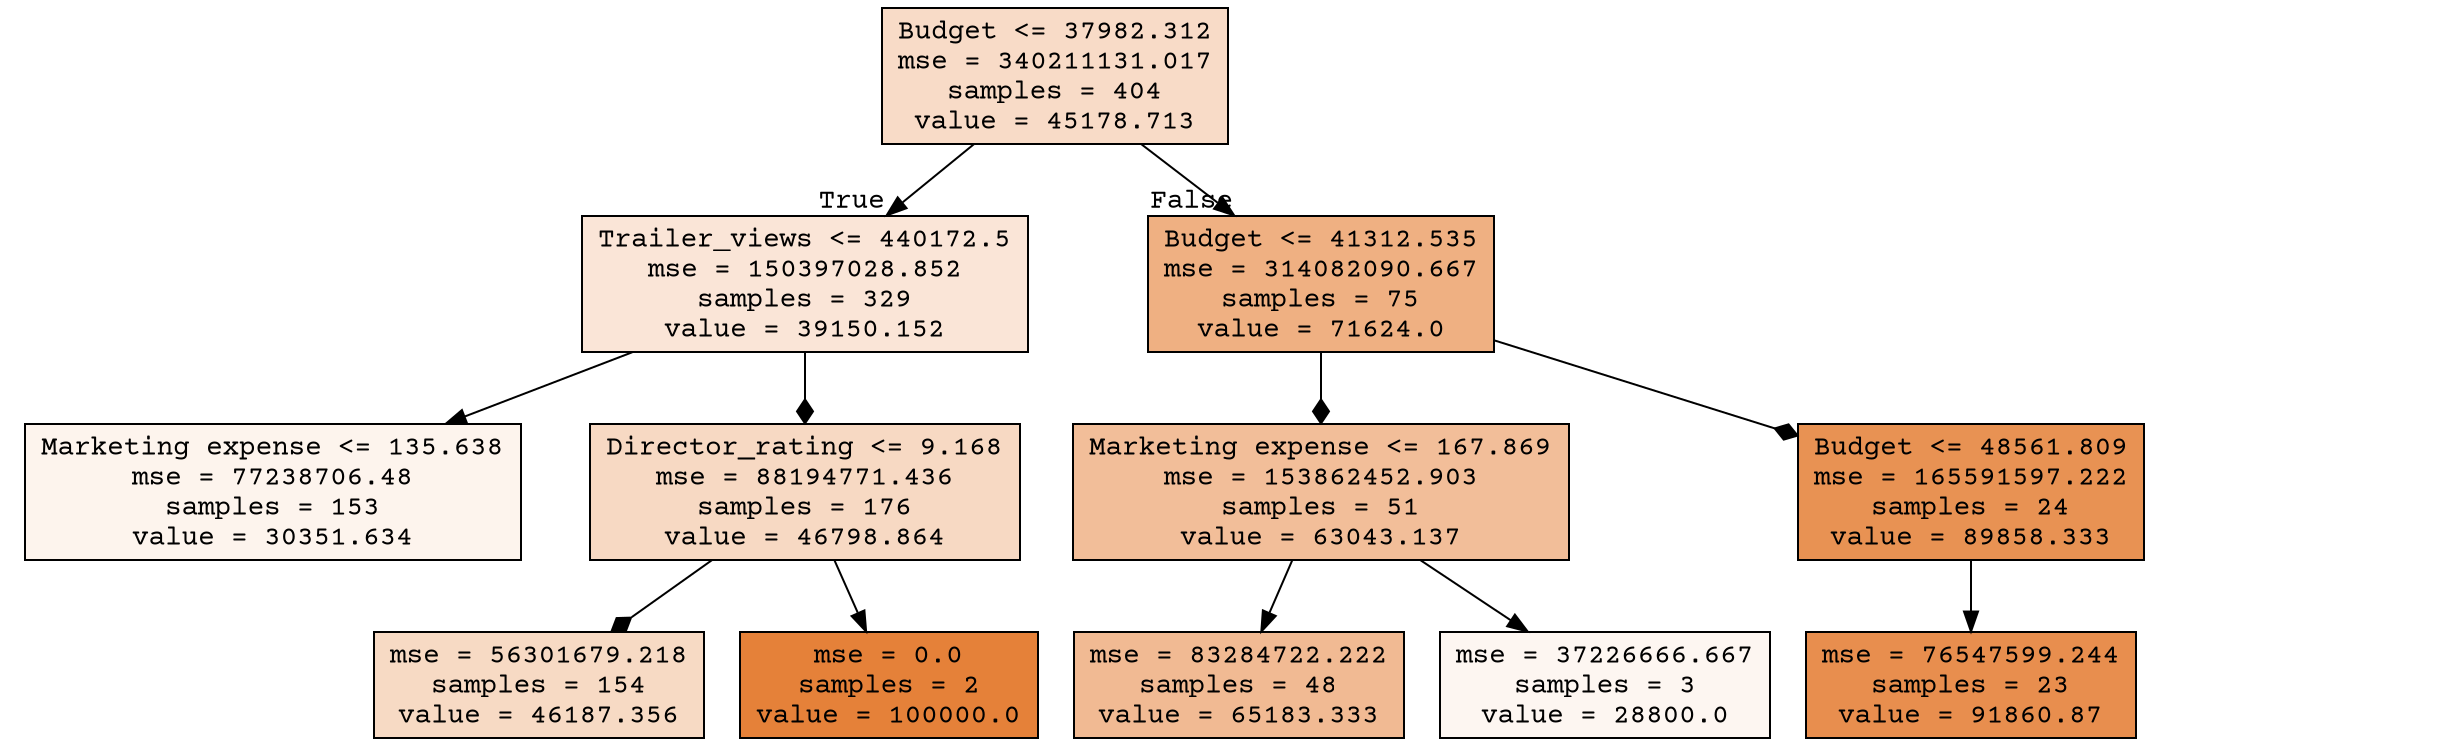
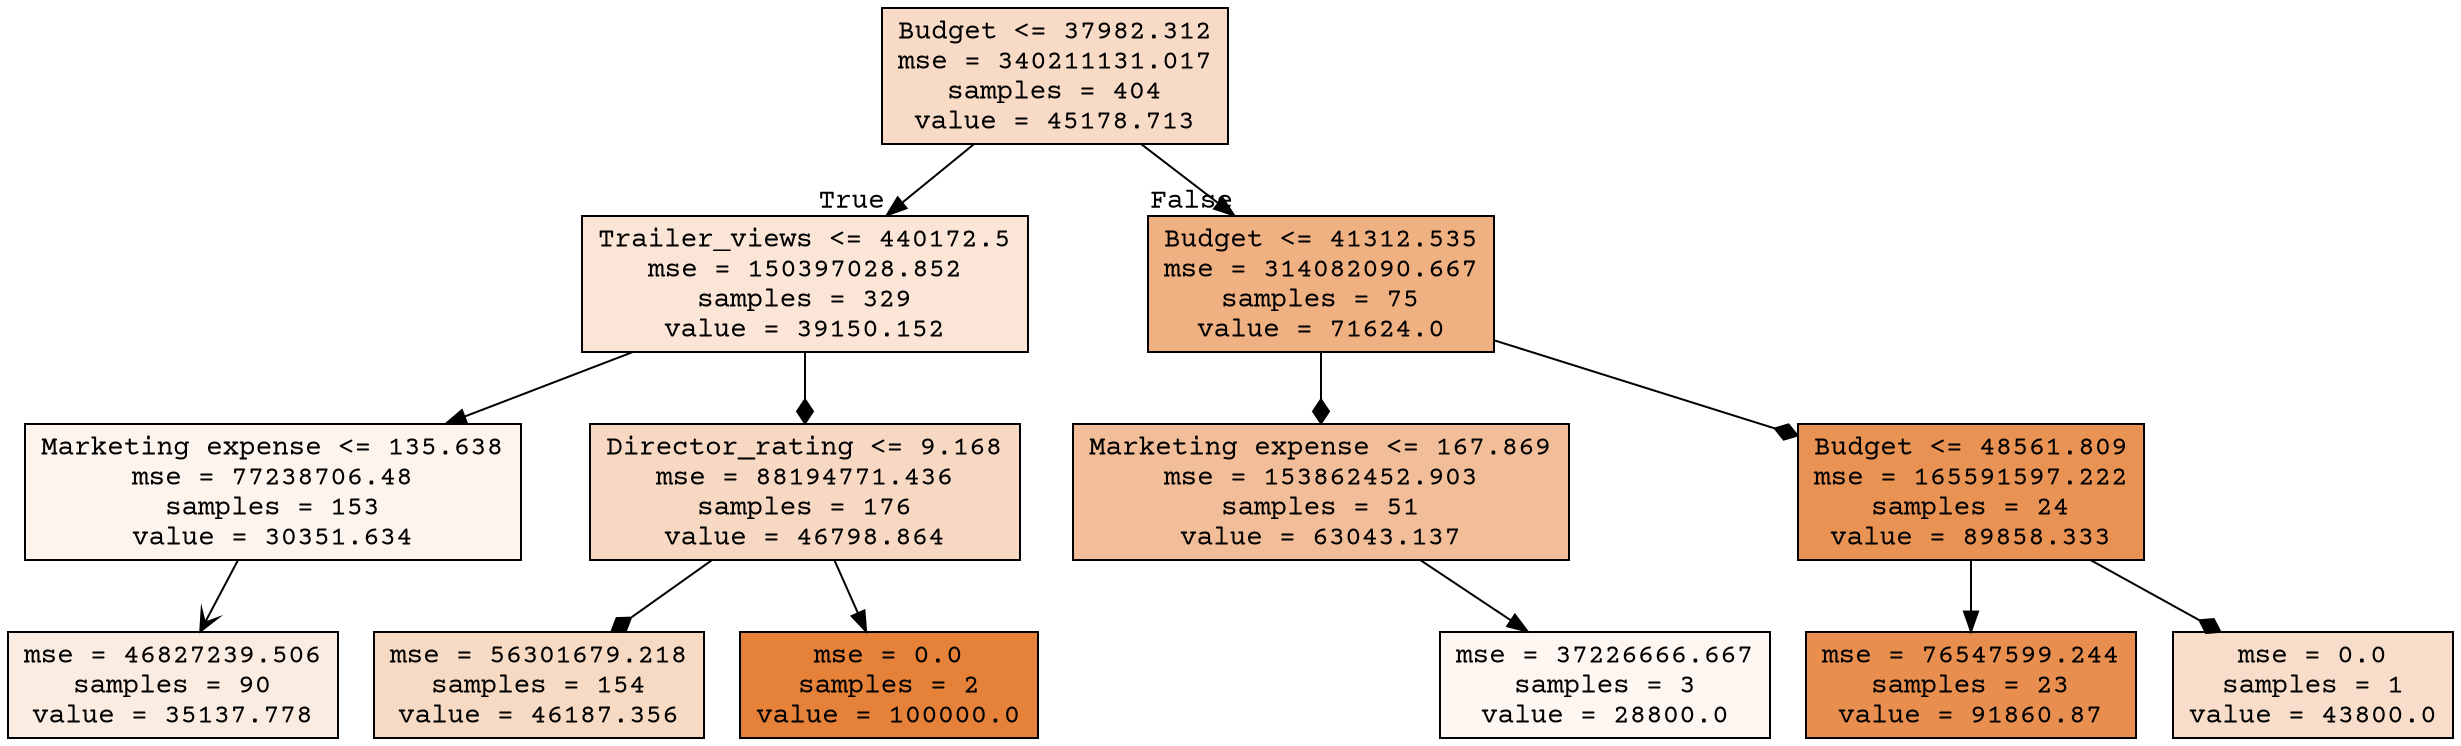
node "mse = 46827239.506 samples = 90 value = 35137.778": added
node "mse = 83284722.222 samples = 48 value = 65183.333": removed
node "mse = 0.0 samples = 1 value = 43800.0": added
